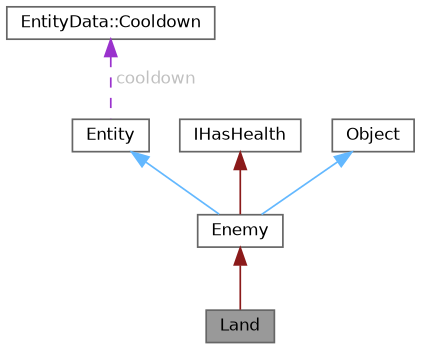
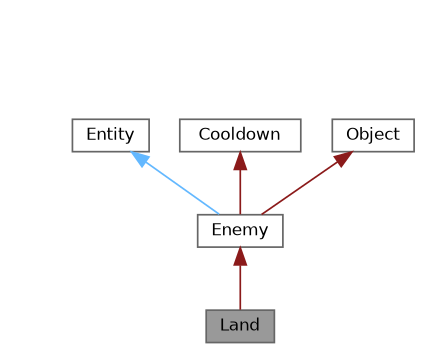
node "EntityData::Cooldown": removed
node "IHasHealth": label "IHasHealth" -> "Cooldown"
edge "Enemy" -> "Object": color steelblue1 -> firebrick4
